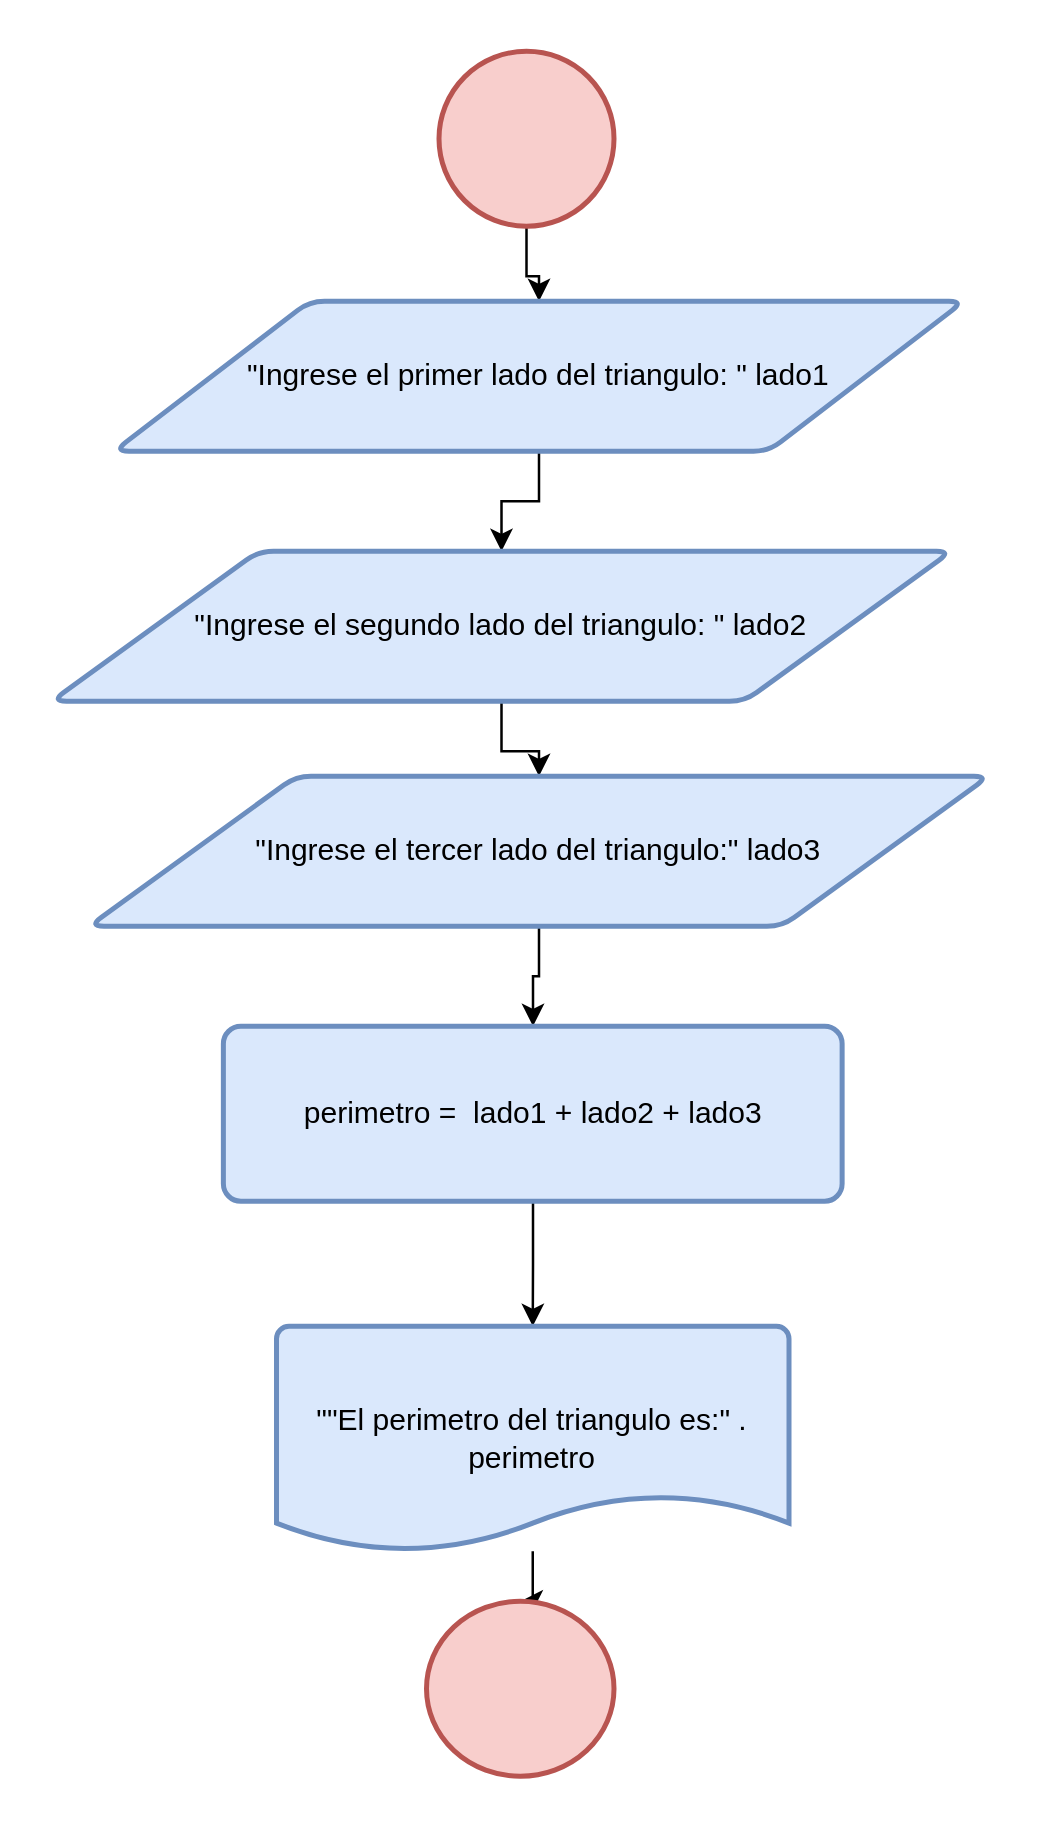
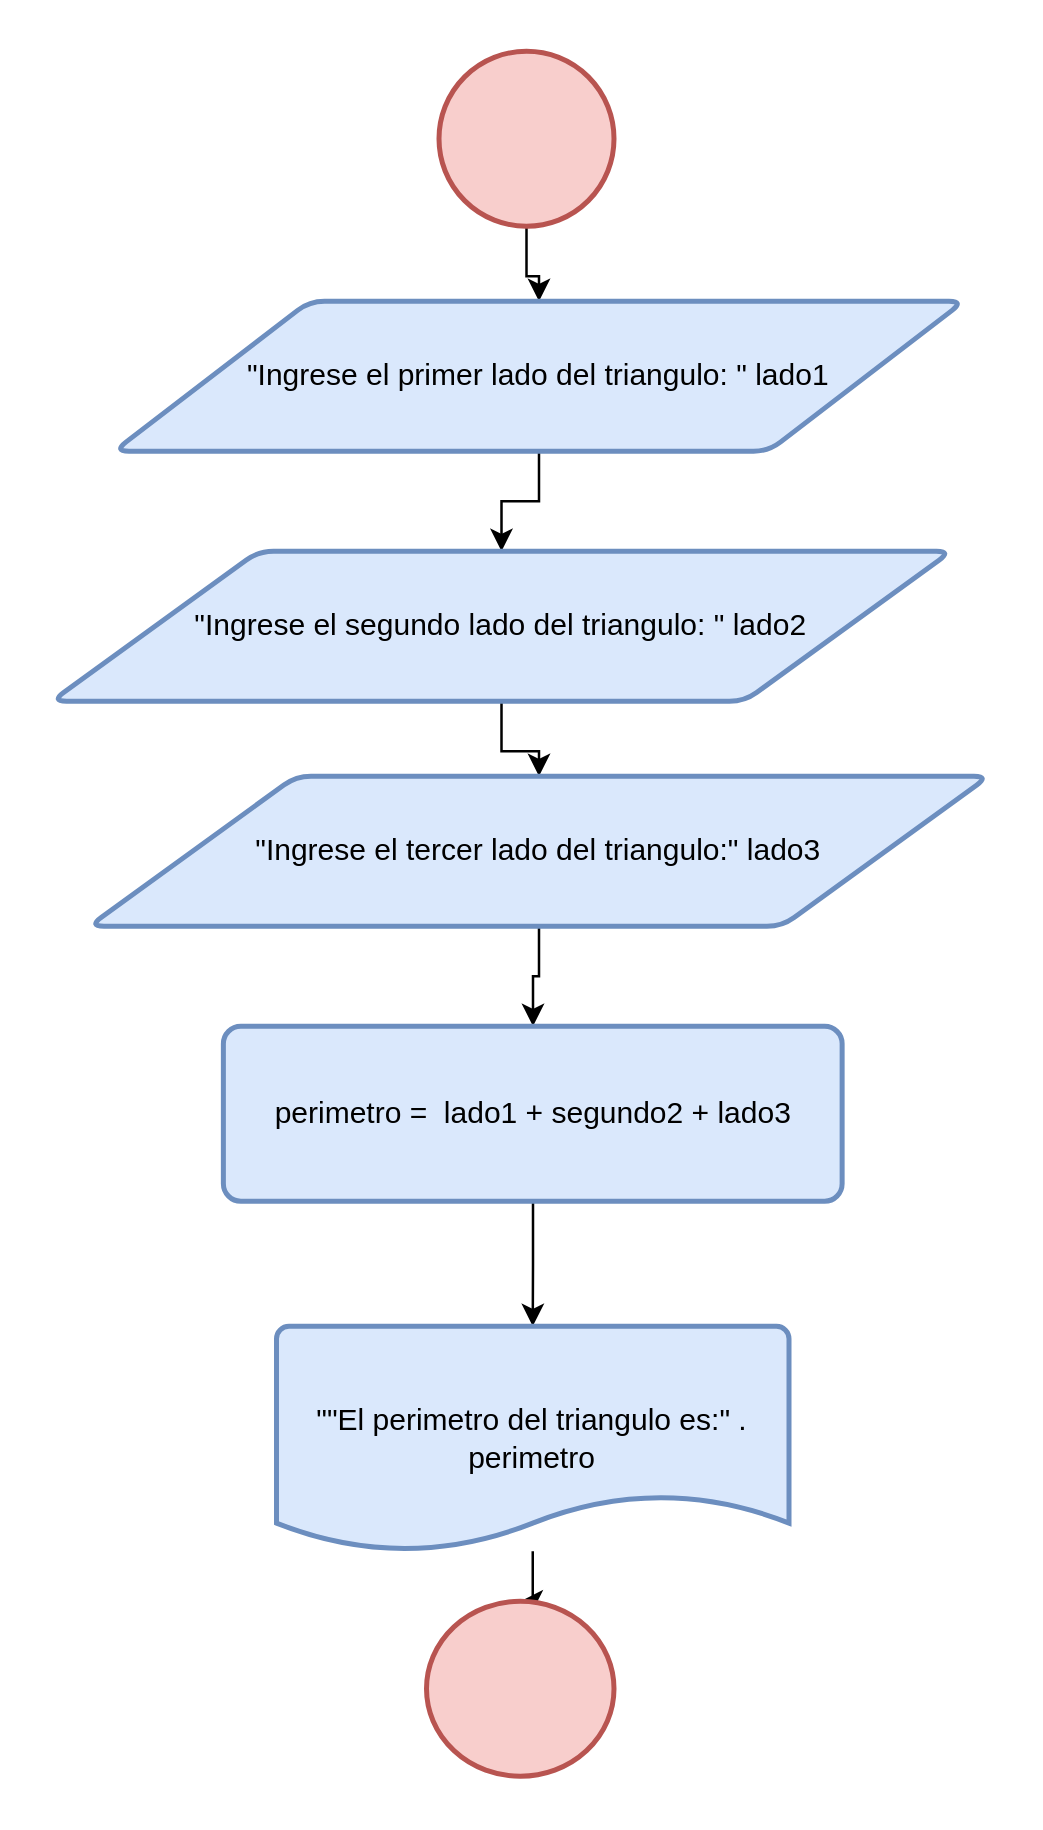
node "perimetro = lado1 + lado2 + lado3": label "perimetro = lado1 + lado2 + lado3" -> "perimetro = lado1 + segundo2 + lado3"
